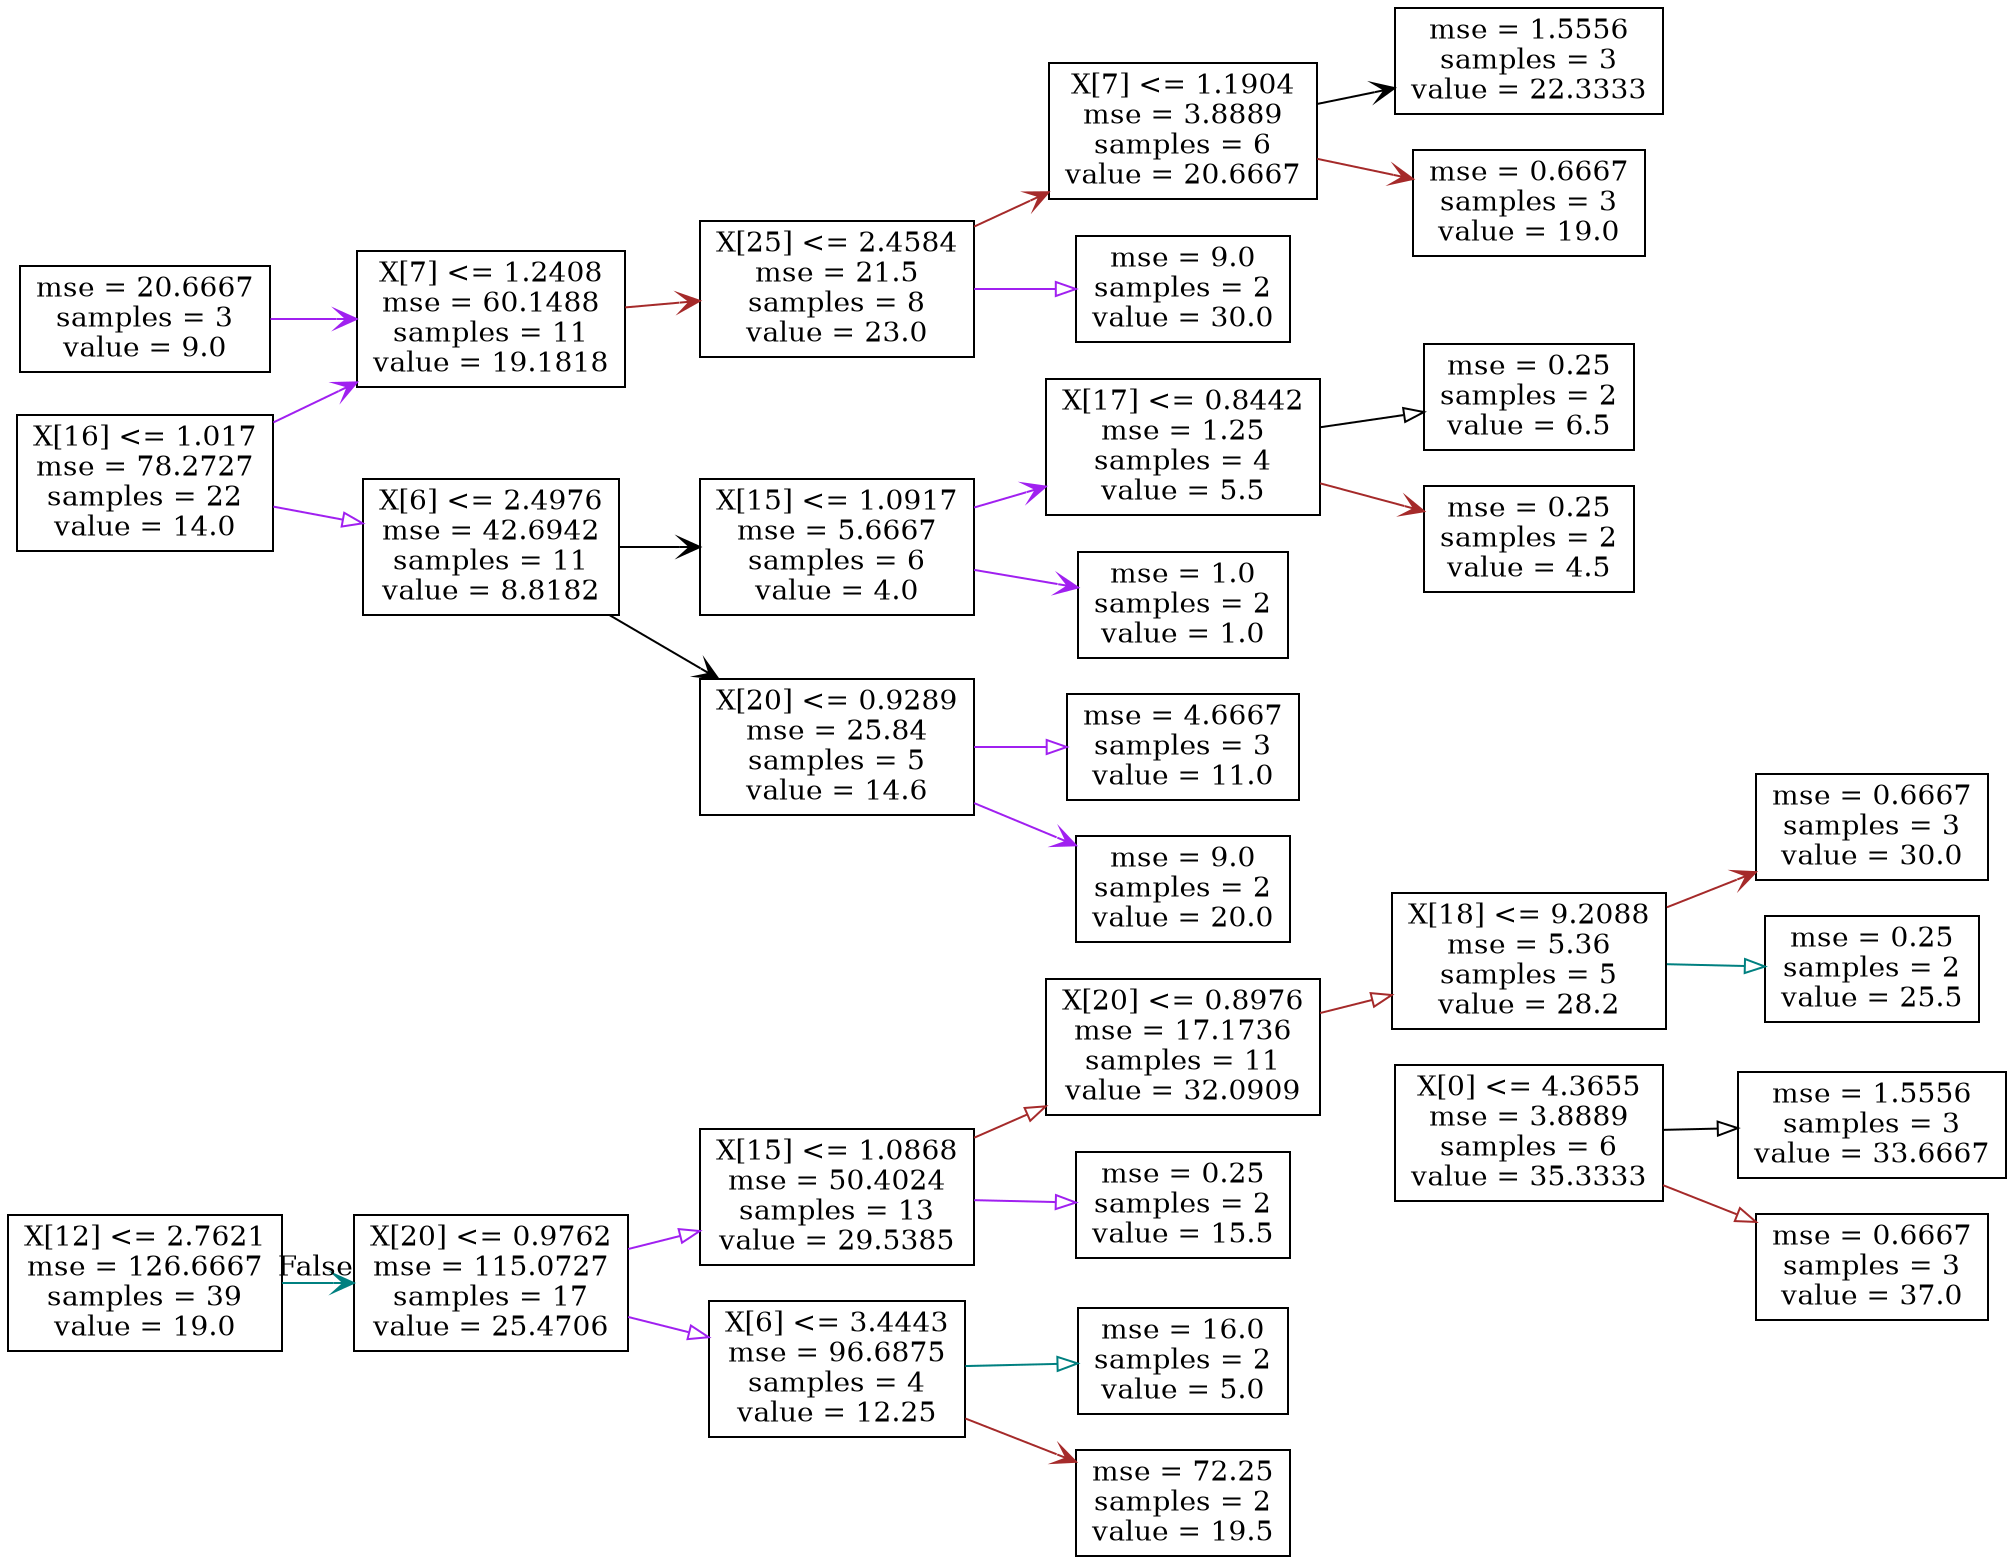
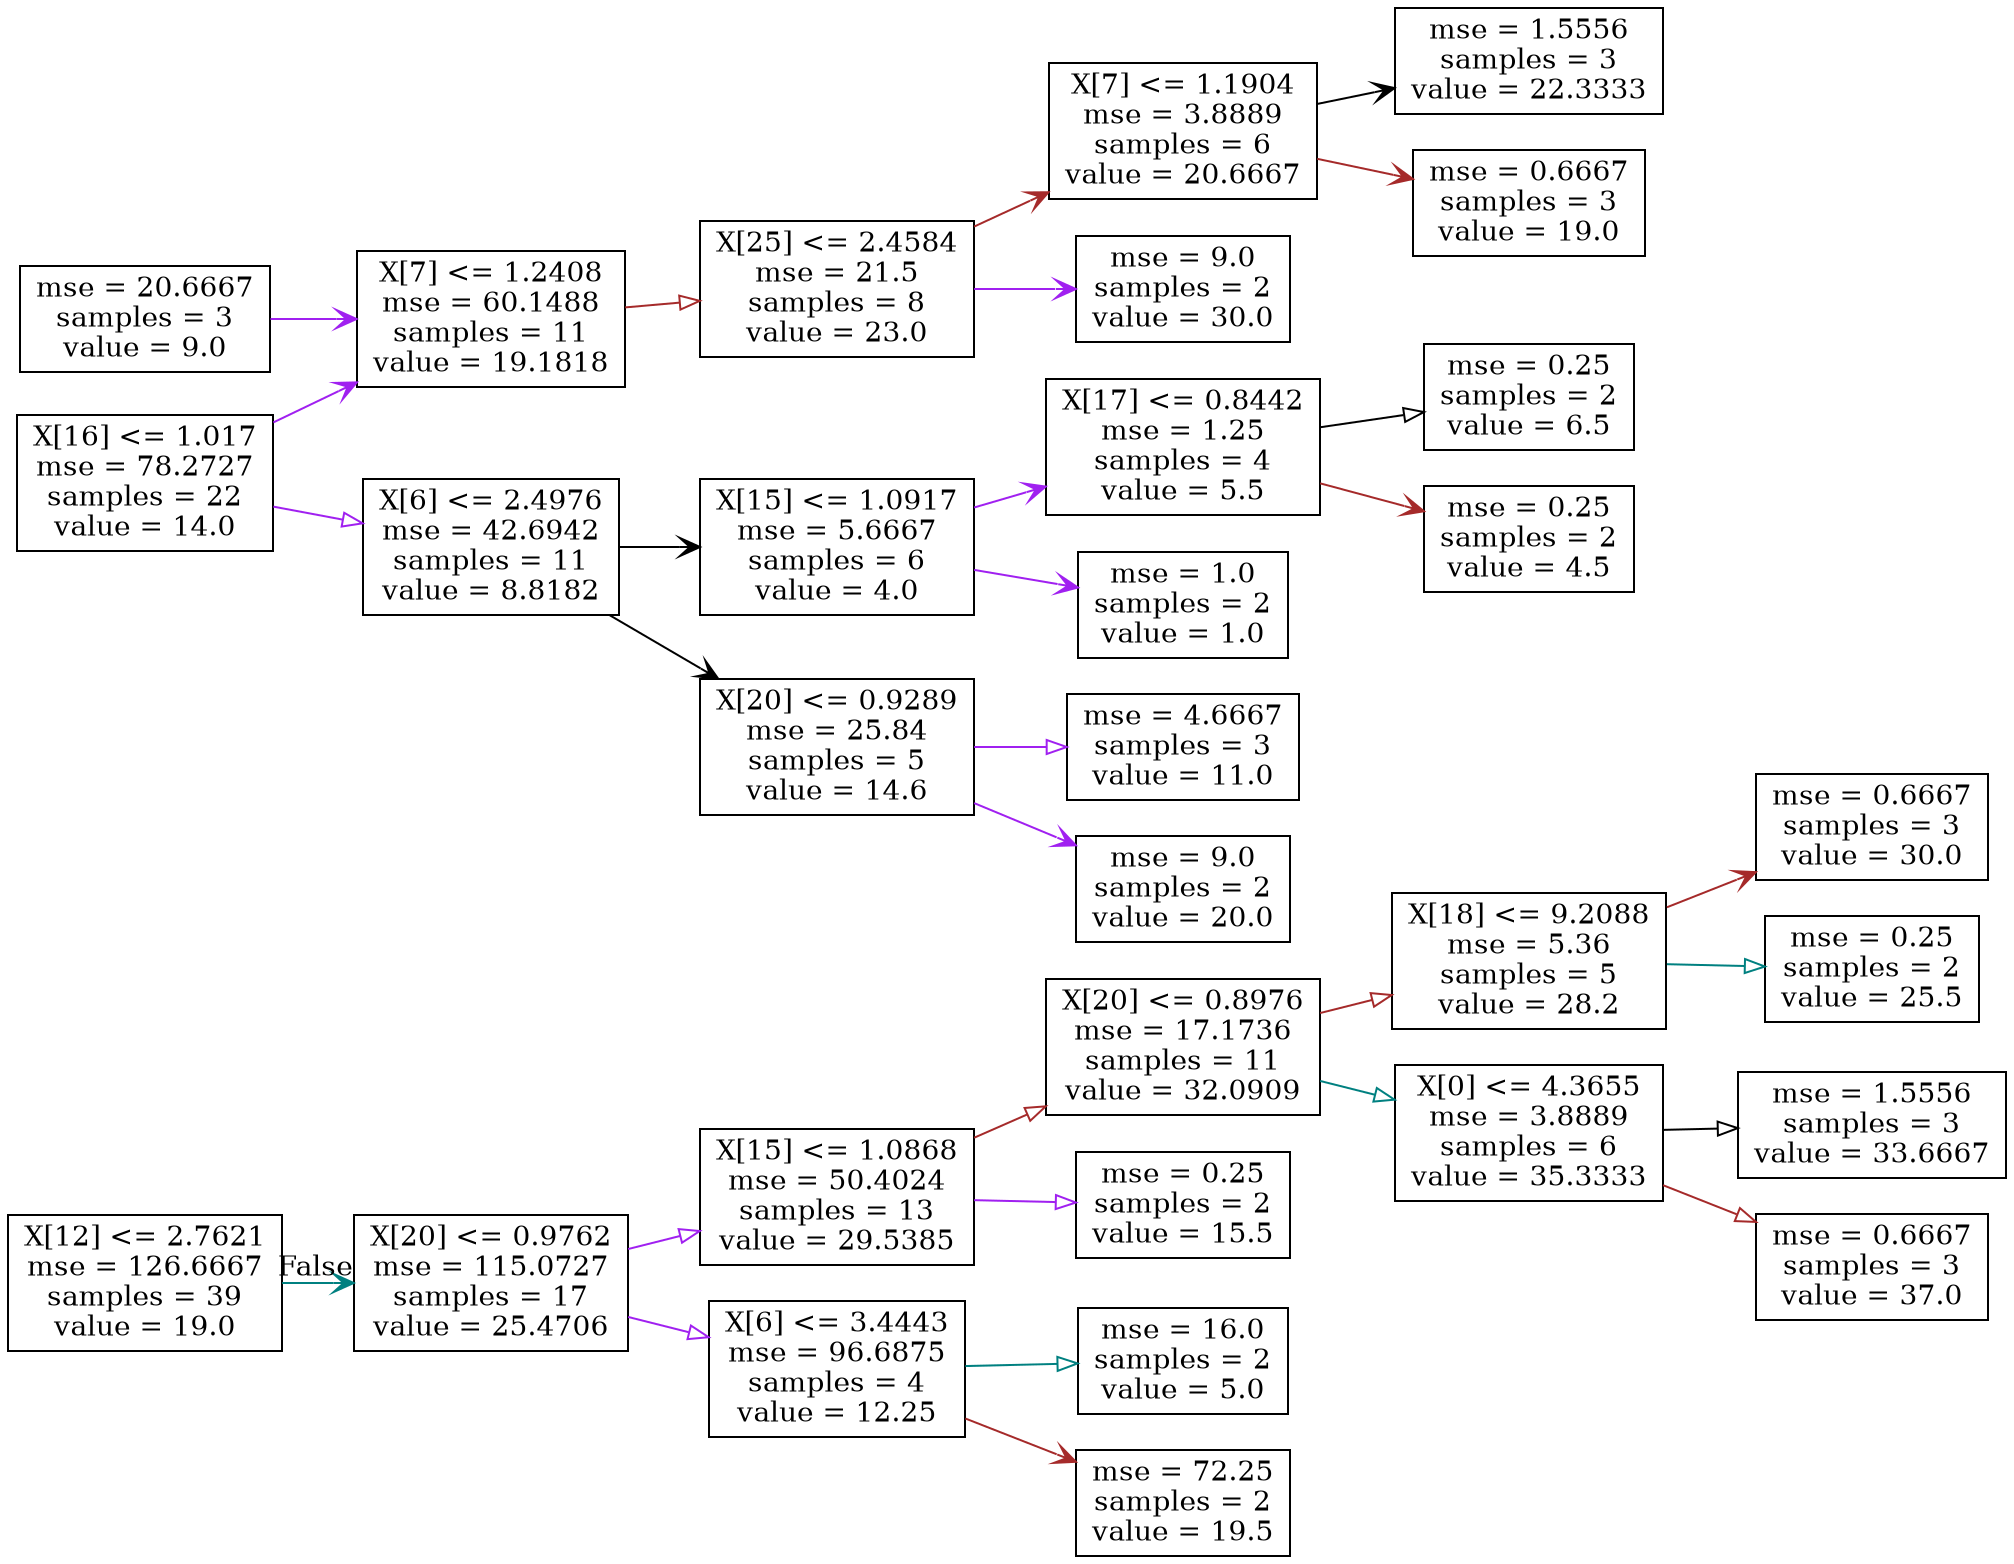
edge "X[25] <= 2.4584 mse = 21.5 samples = 8 value = 23.0" -> "mse = 9.0 samples = 2 value = 30.0": arrowhead onormal -> vee
edge "X[7] <= 1.2408 mse = 60.1488 samples = 11 value = 19.1818" -> "X[25] <= 2.4584 mse = 21.5 samples = 8 value = 23.0": arrowhead vee -> onormal
edge "X[20] <= 0.8976 mse = 17.1736 samples = 11 value = 32.0909" -> "X[0] <= 4.3655 mse = 3.8889 samples = 6 value = 35.3333": added
